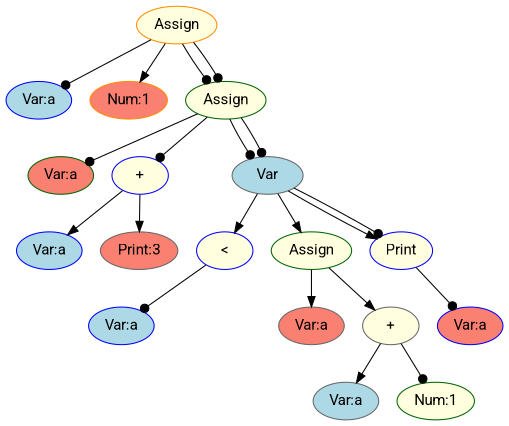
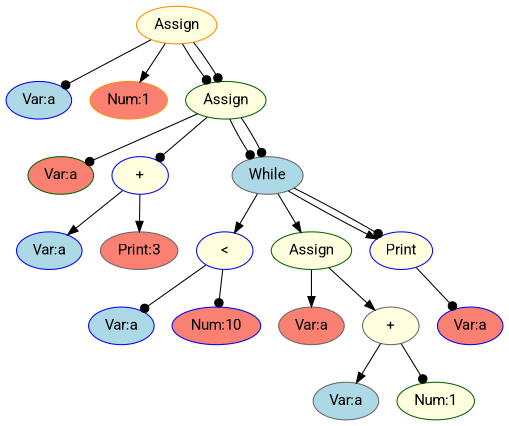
node "Var": label "Var" -> "While"
node "Num:10": added
